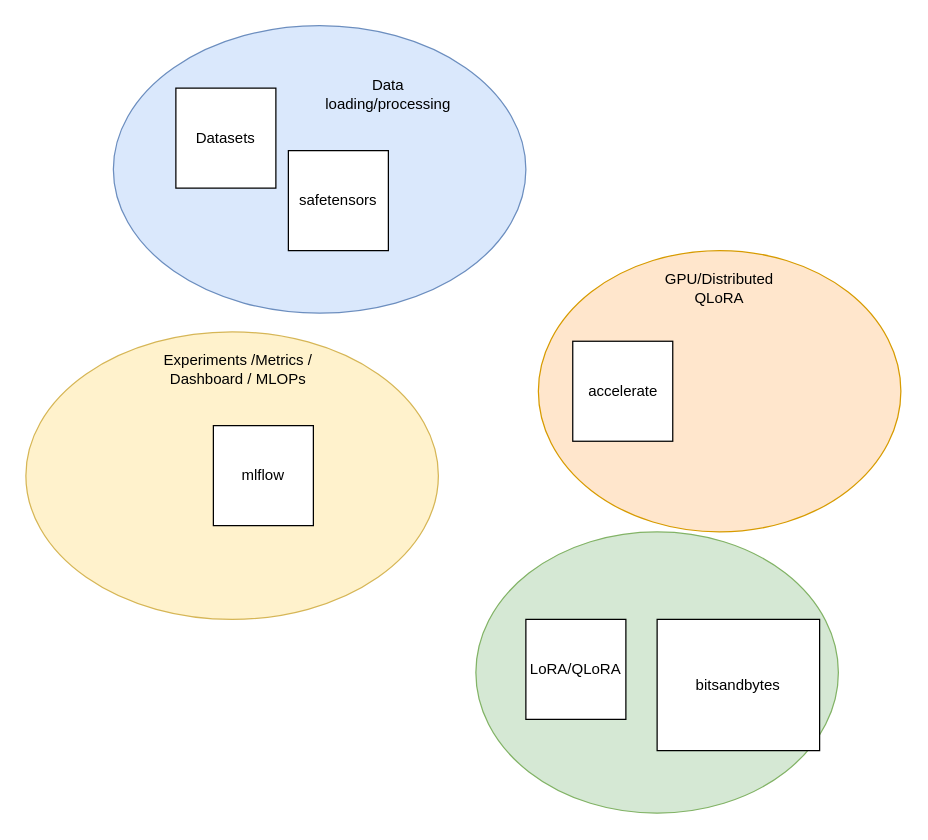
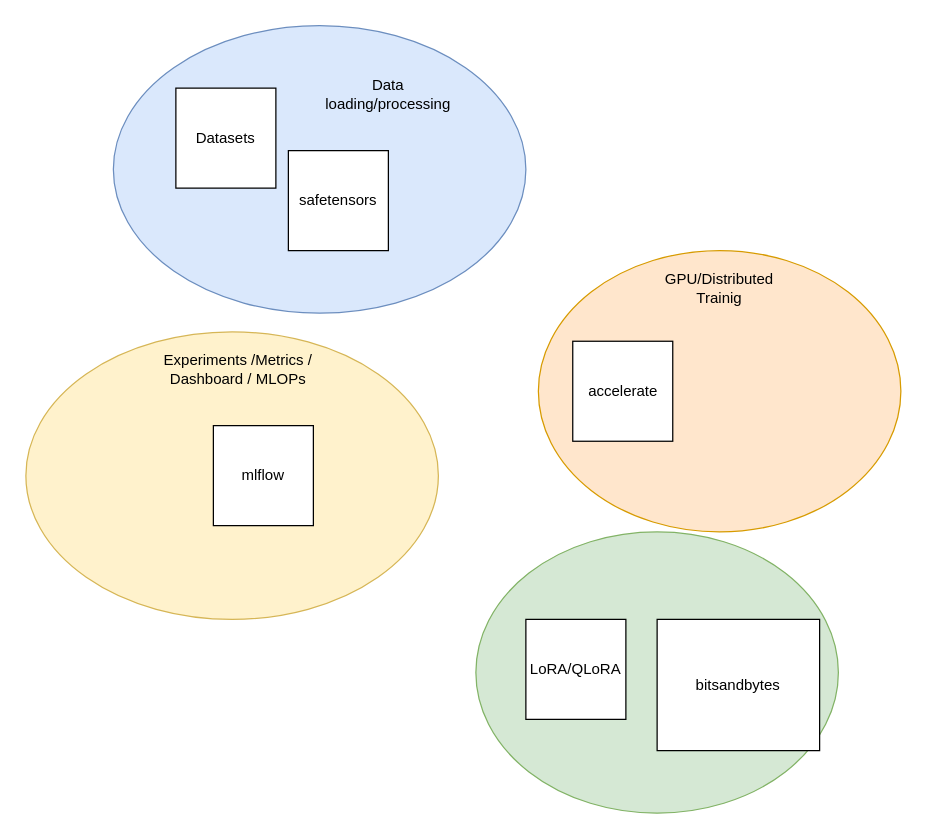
node "GPU/Distributed QLoRA": label "GPU/Distributed QLoRA" -> "GPU/Distributed Trainig"
